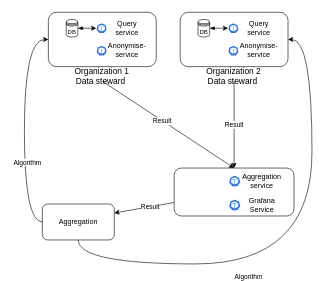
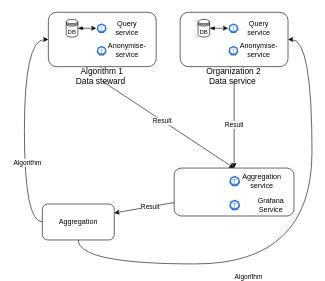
node "Organization 1 Data steward": label "Organization 1 Data steward" -> "Algorithm 1 Data steward"
node "Organization 2 Data steward": label "Organization 2 Data steward" -> "Organization 2 Data service"
node "Grafana Service": moved (262, 205) -> (271, 205)
